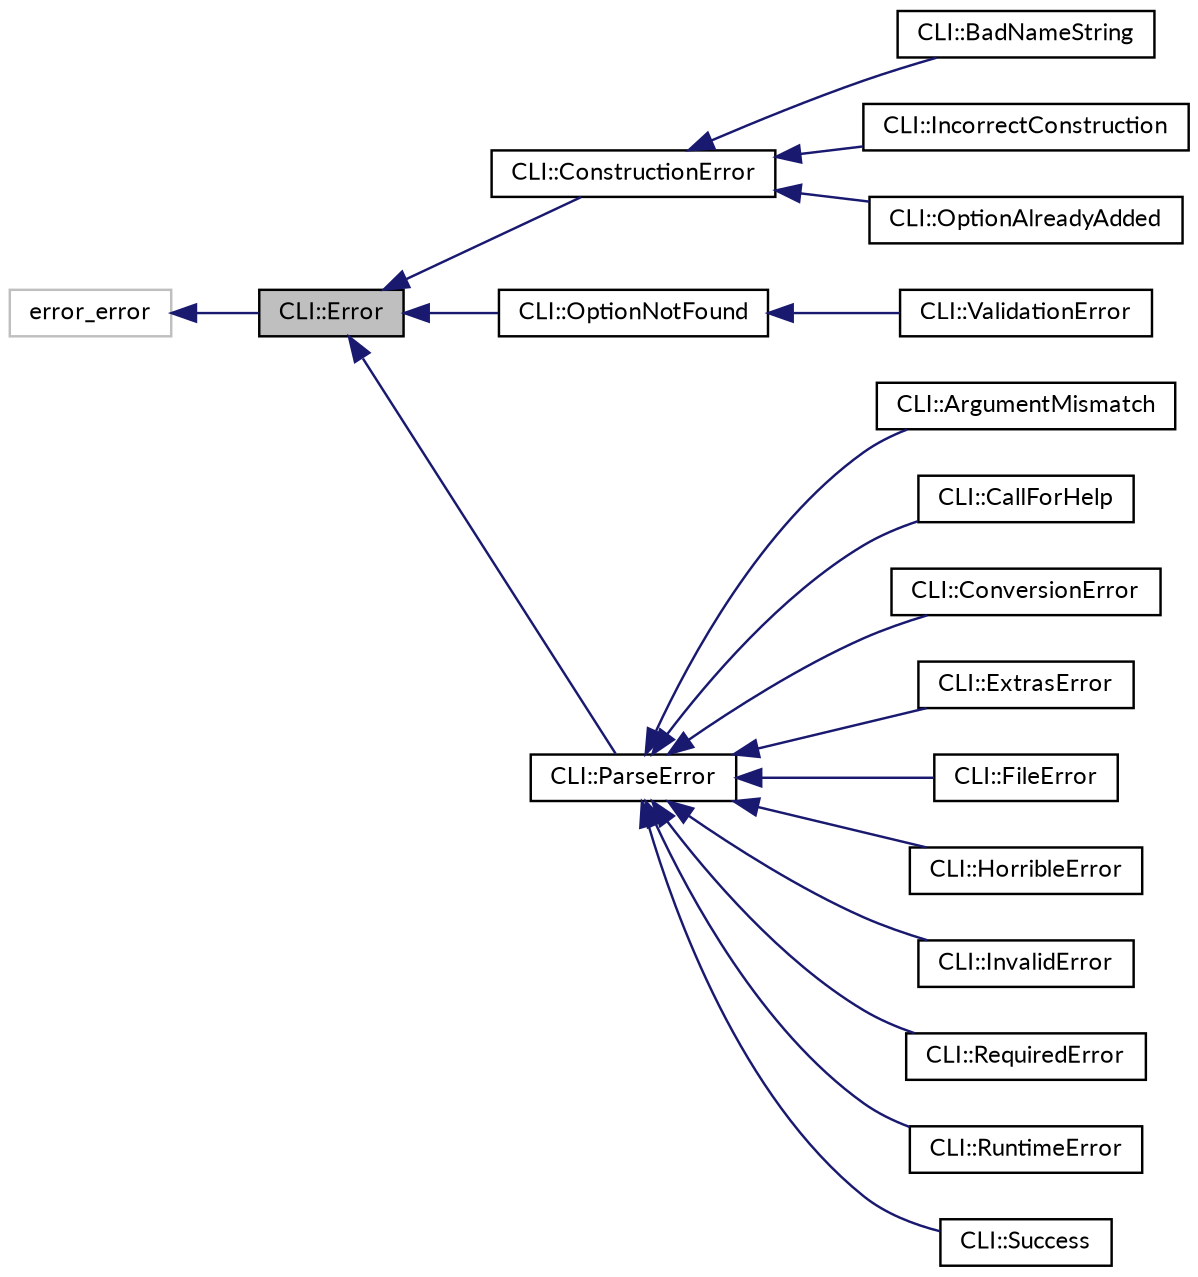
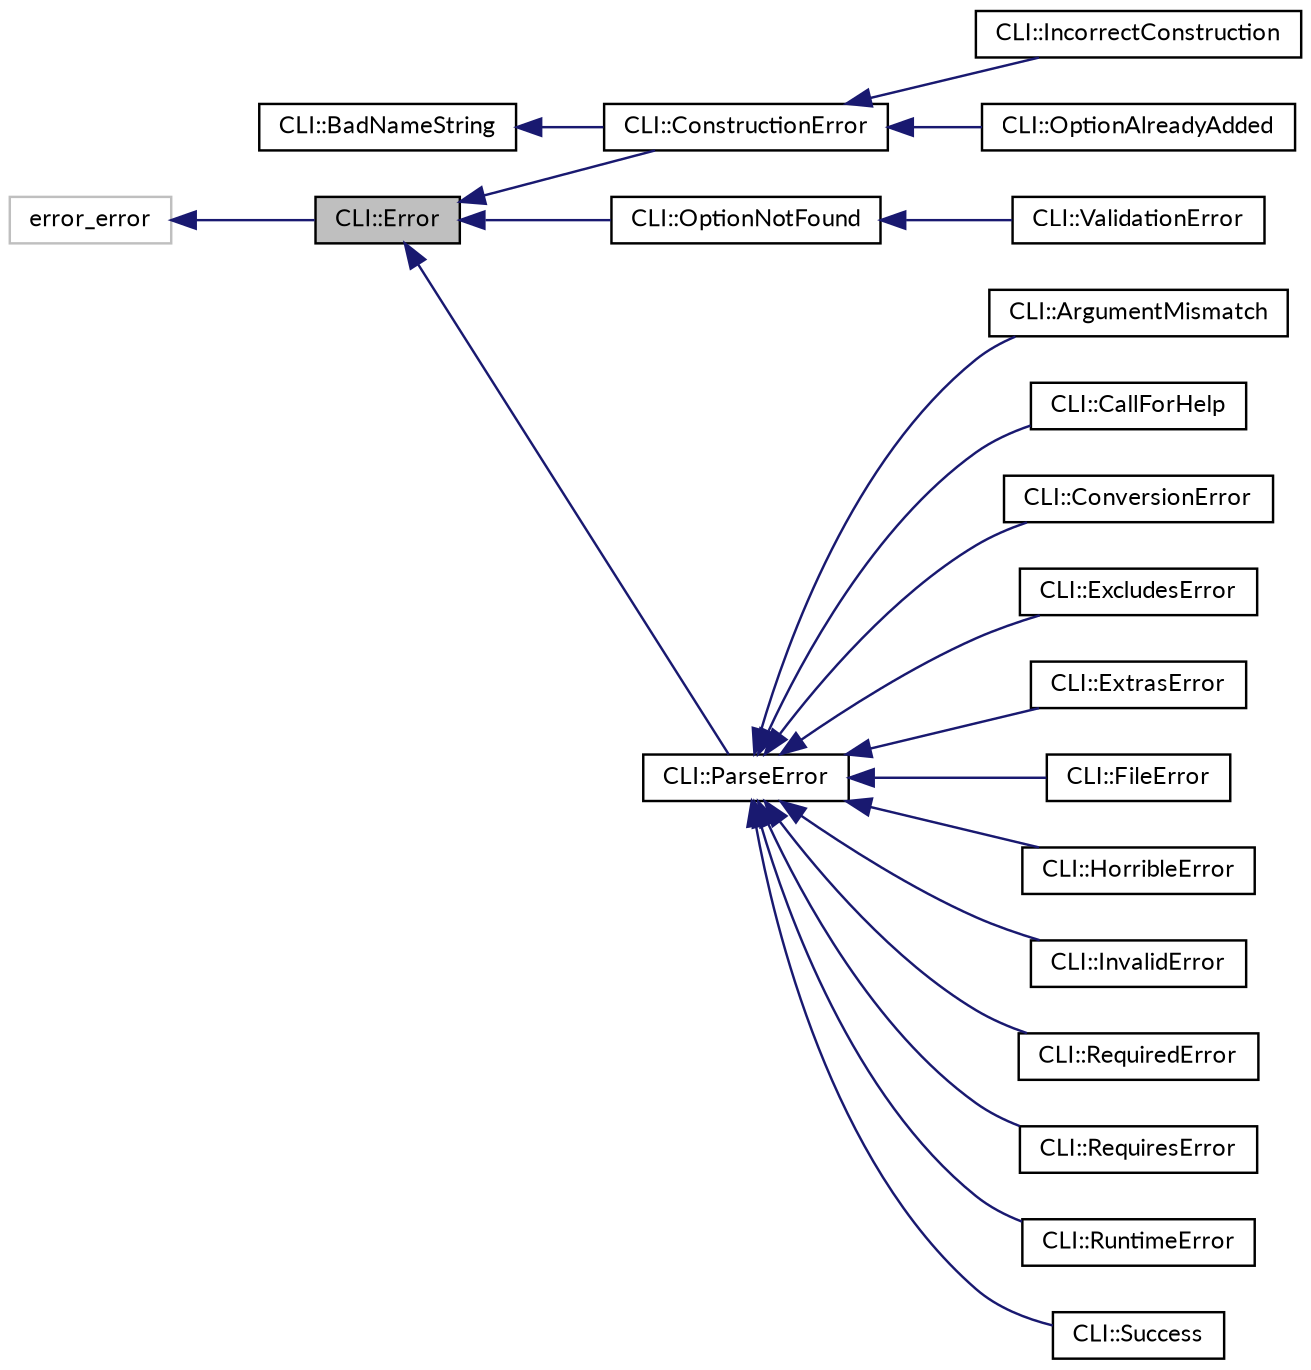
edge "CLI::BadNameString" -> "CLI::ConstructionError": reversed
node "CLI::ExcludesError": added
node "CLI::RequiresError": added
